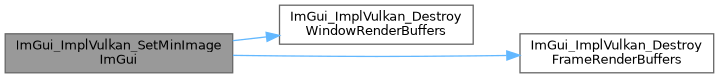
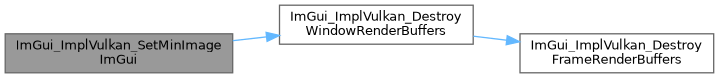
edge "ImGui_ImplVulkan_SetMinImage ImGui" -> "ImGui_ImplVulkan_Destroy FrameRenderBuffers": now "ImGui_ImplVulkan_Destroy WindowRenderBuffers" -> "ImGui_ImplVulkan_Destroy FrameRenderBuffers"
